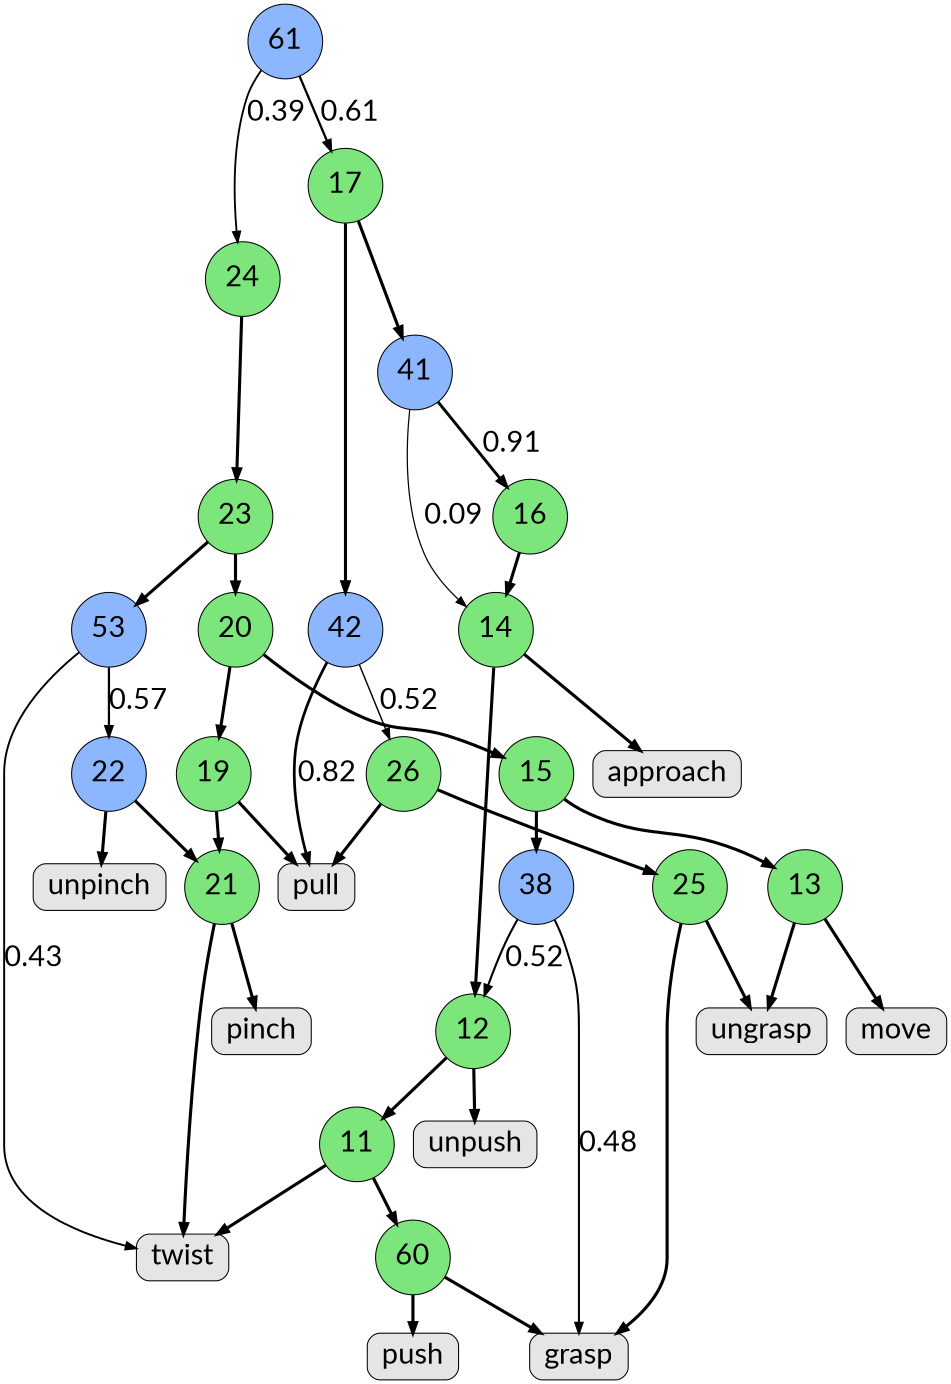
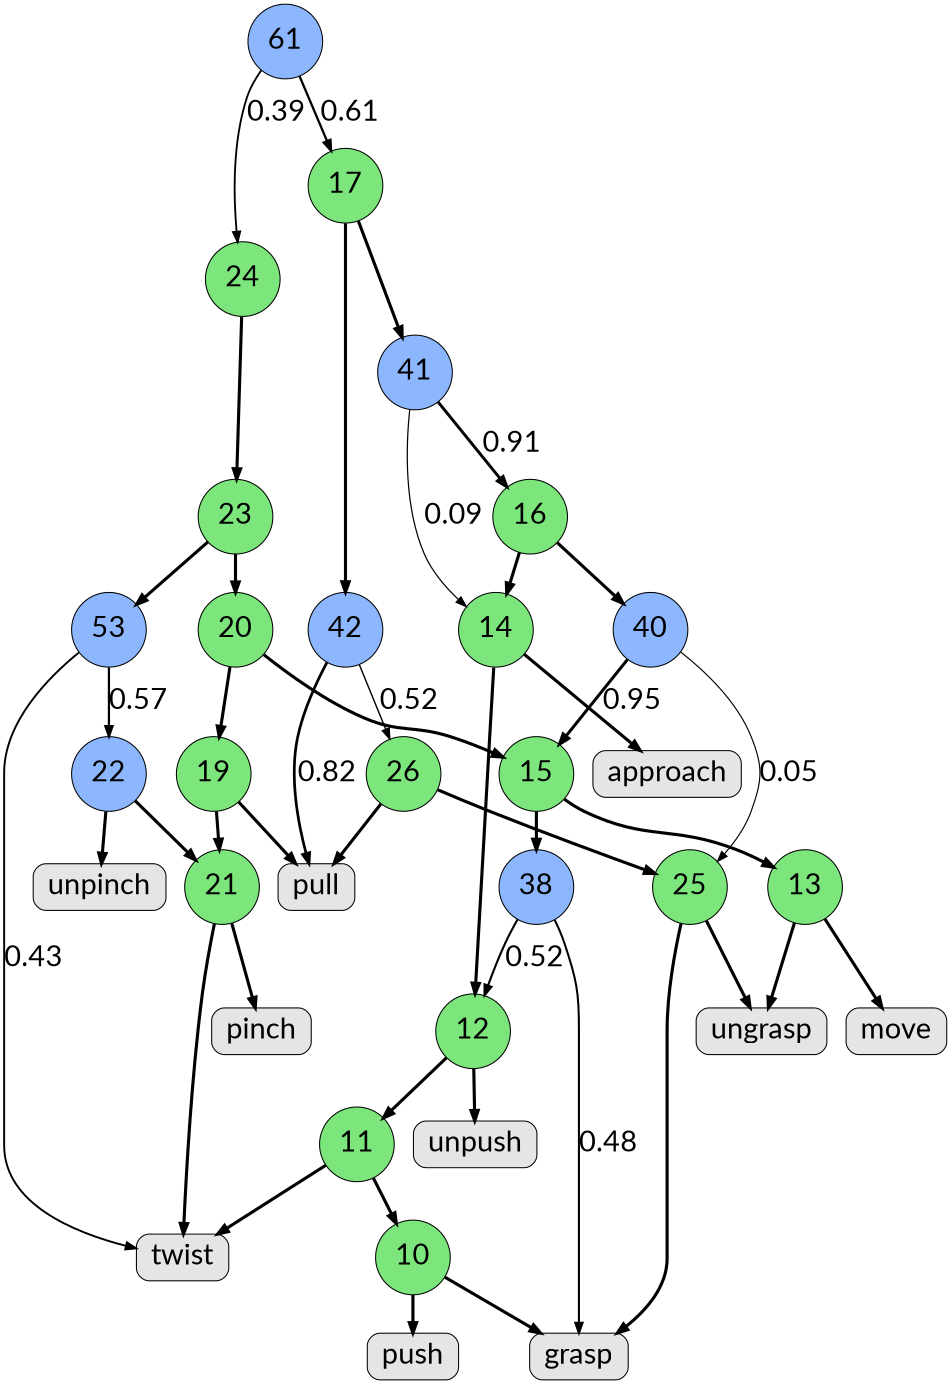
node "40": added
node "60": label "60" -> "10"
